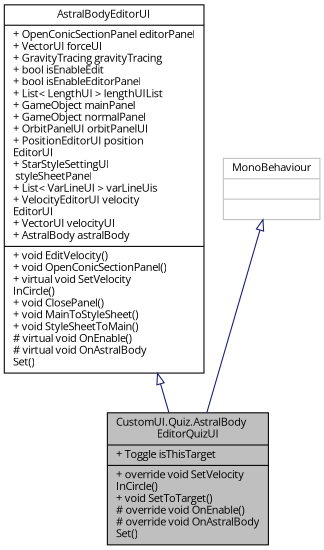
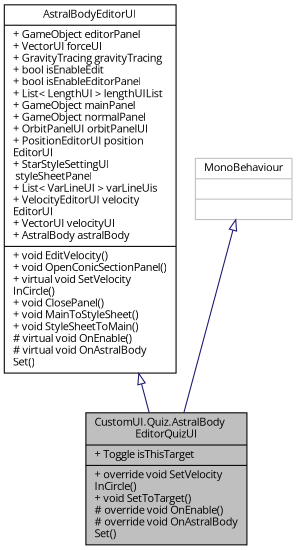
node "AstralBodyEditorUI": text "+ OpenConicSectionPanel editorPanel" -> "+ GameObject editorPanel"
